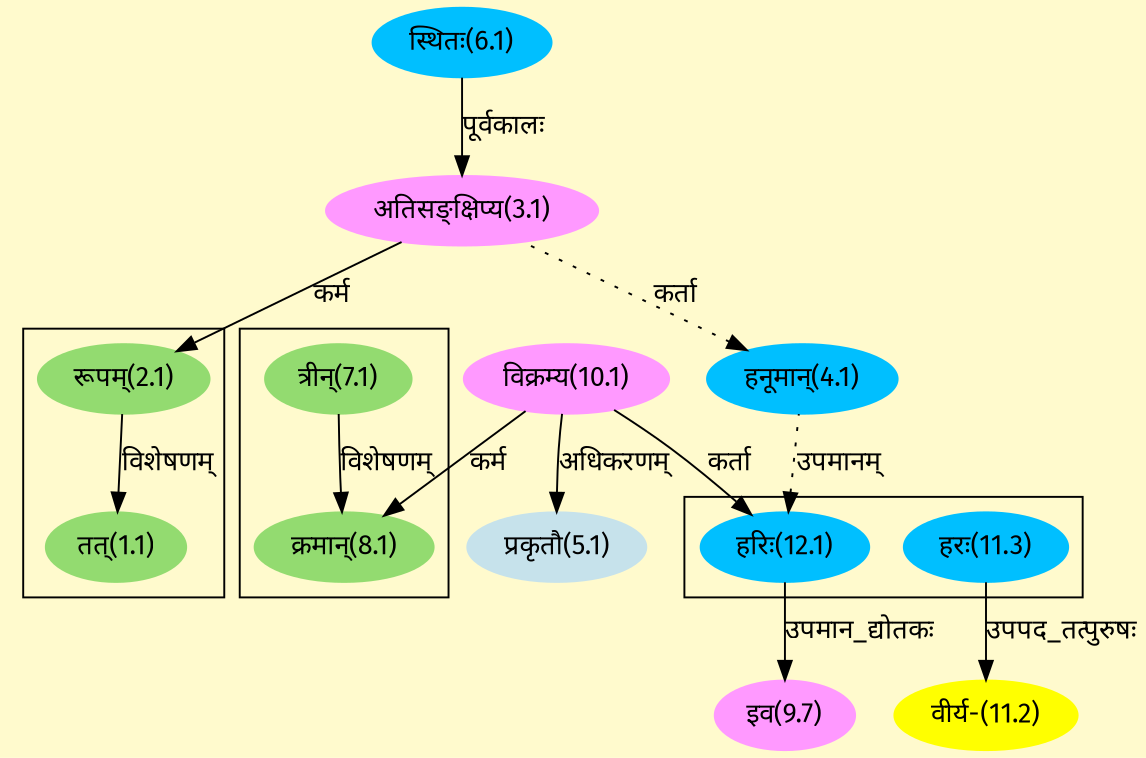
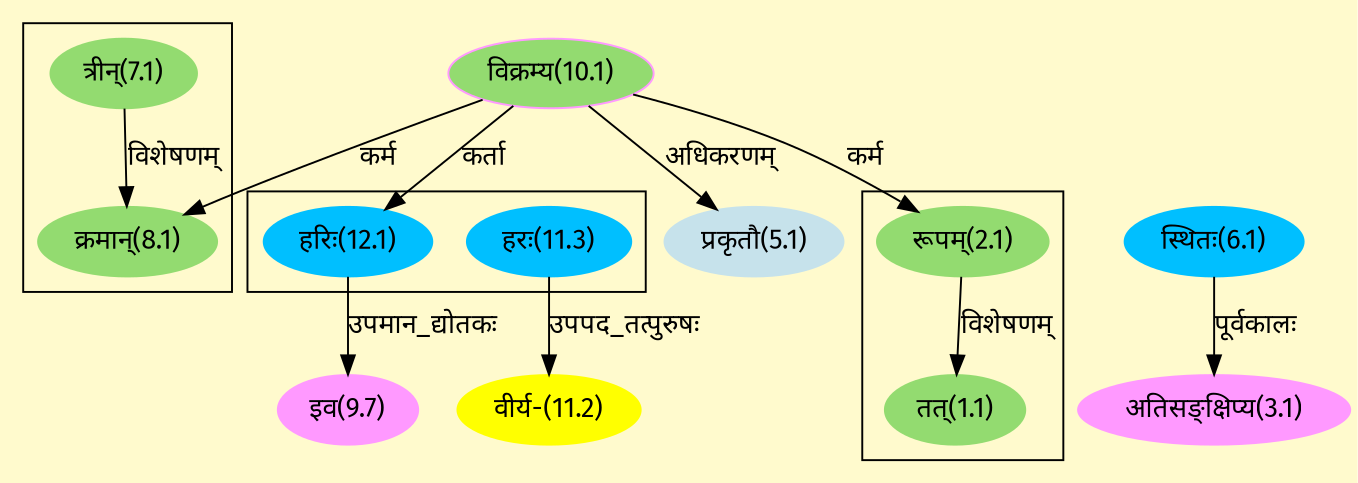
edge "अतिसङ्क्षिप्य(3.1)" -> "रूपम्(2.1)": now "विक्रम्य(10.1)" -> "रूपम्(2.1)"
node "विक्रम्य(10.1)": fillcolor #ff99ff -> #93db70
node "हनूमान्(4.1)": removed
